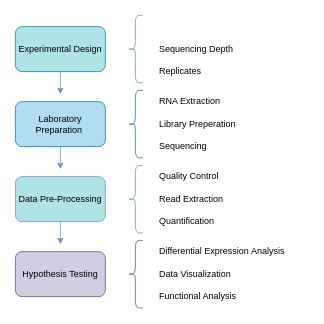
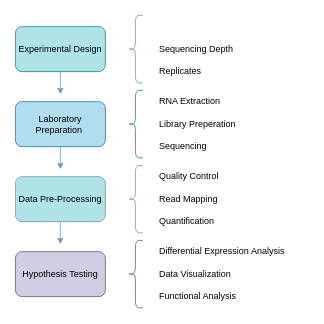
node "Read Extraction": label "Read Extraction" -> "Read Mapping"
